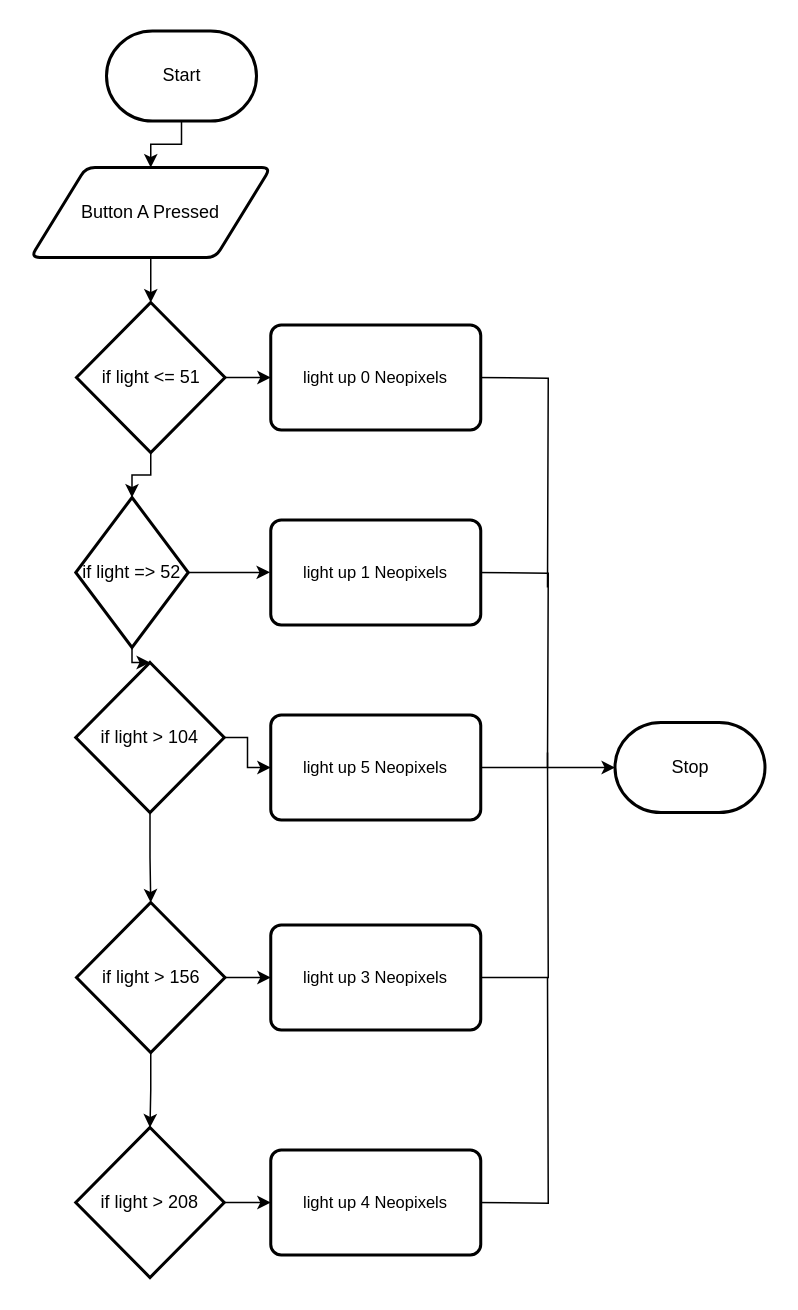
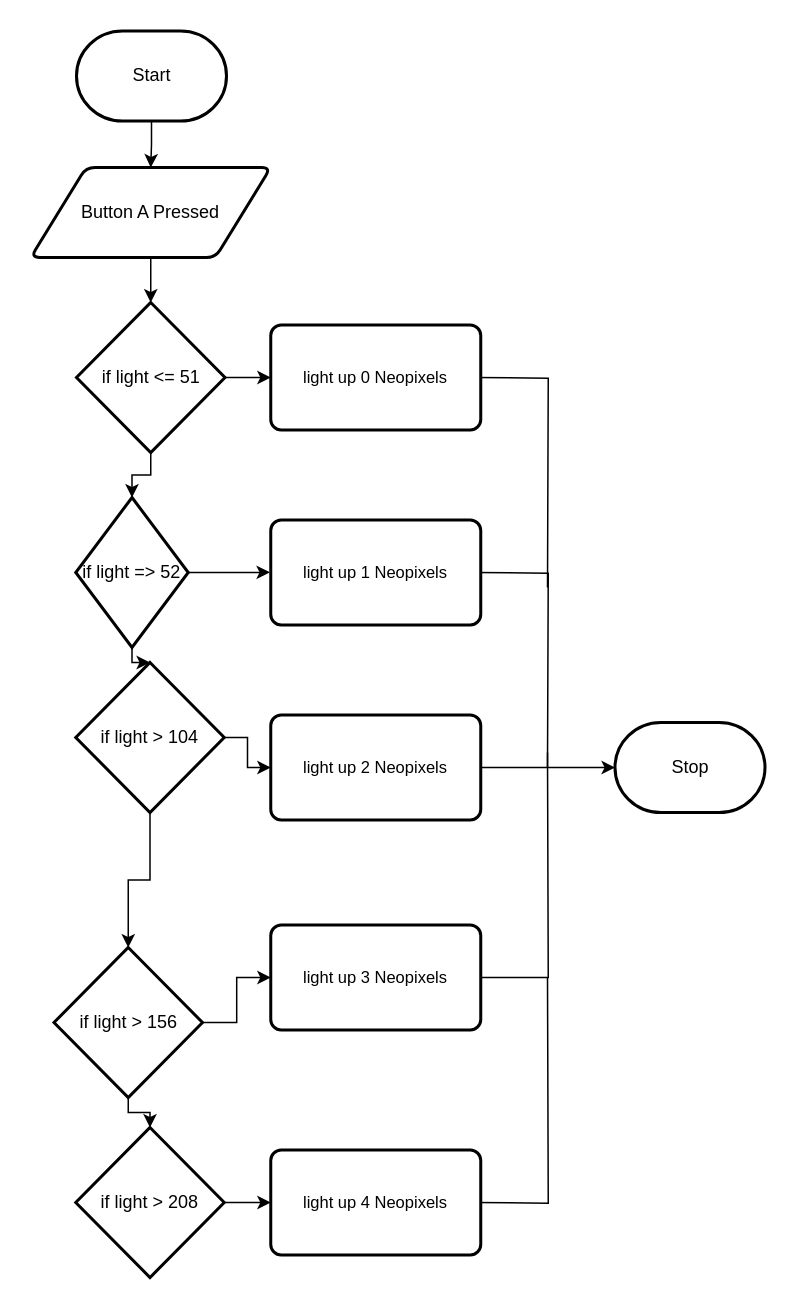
node "Start": moved (182, 76) -> (152, 76)
node "light up 5 Neopixels": label "light up 5 Neopixels" -> "light up 2 Neopixels"
node "if light > 156": moved (151, 977) -> (128, 1022)
